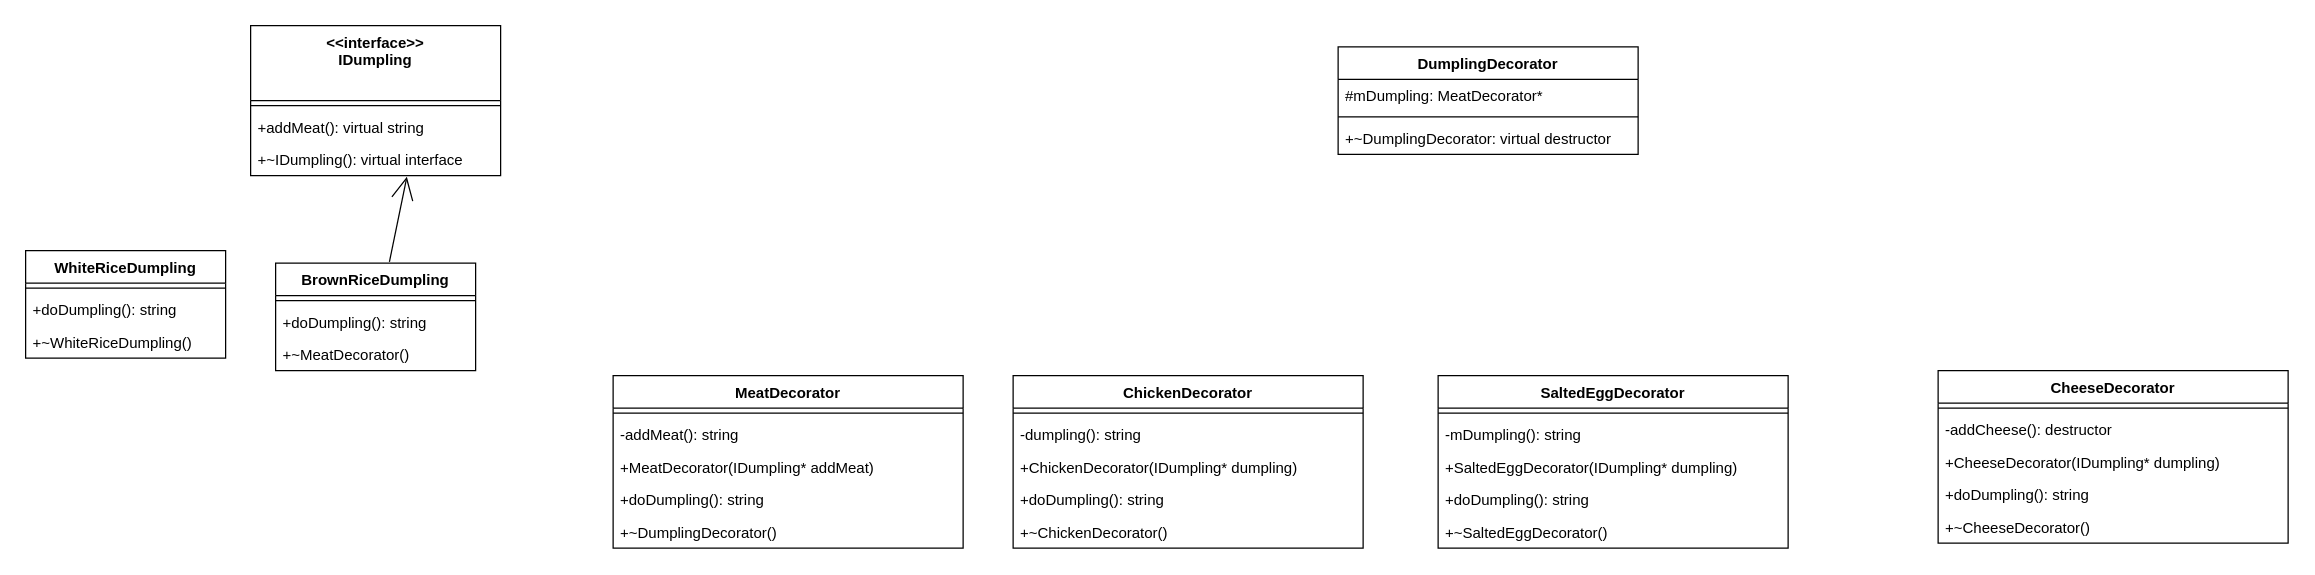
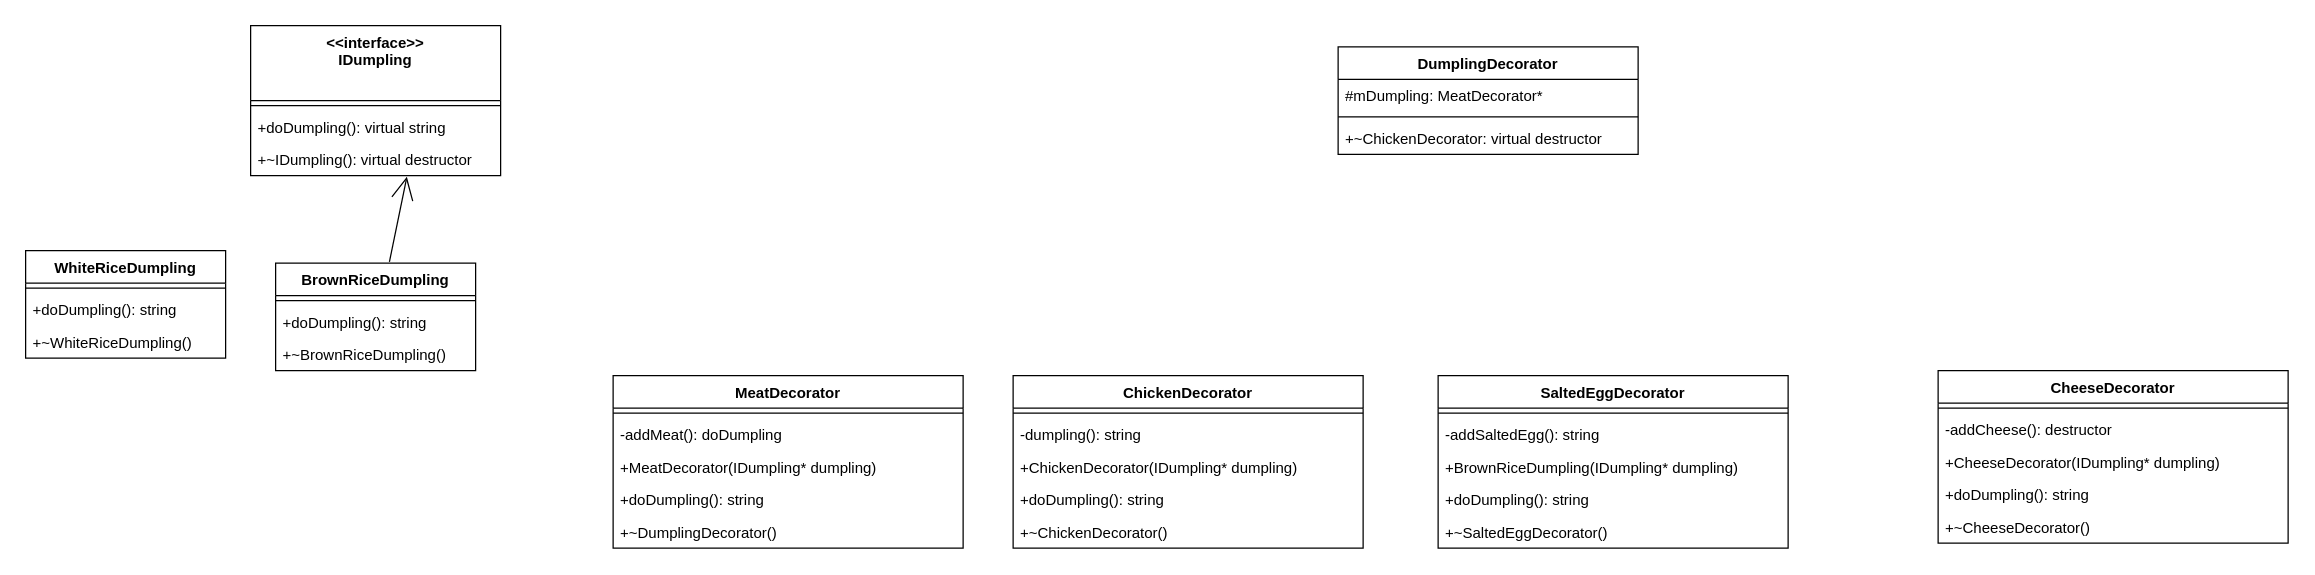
node "+addMeat(): virtual string": label "+addMeat(): virtual string" -> "+doDumpling(): virtual string"
node "+~DumplingDecorator: virtual destructor": label "+~DumplingDecorator: virtual destructor" -> "+~ChickenDecorator: virtual destructor"
node "+~IDumpling(): virtual interface": label "+~IDumpling(): virtual interface" -> "+~IDumpling(): virtual destructor"
node "+~MeatDecorator()": label "+~MeatDecorator()" -> "+~BrownRiceDumpling()"
node "-addMeat(): string": label "-addMeat(): string" -> "-addMeat(): doDumpling"
node "-mDumpling(): string": label "-mDumpling(): string" -> "-addSaltedEgg(): string"
node "+MeatDecorator(IDumpling* addMeat)": label "+MeatDecorator(IDumpling* addMeat)" -> "+MeatDecorator(IDumpling* dumpling)"
node "+SaltedEggDecorator(IDumpling* dumpling)": label "+SaltedEggDecorator(IDumpling* dumpling)" -> "+BrownRiceDumpling(IDumpling* dumpling)"
